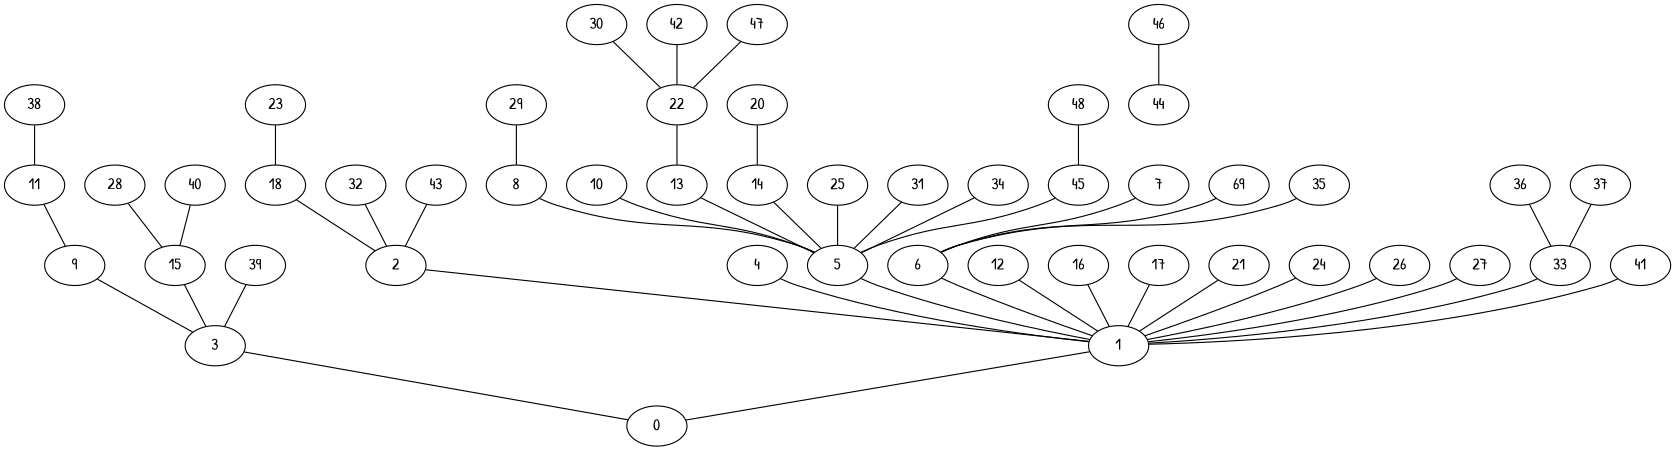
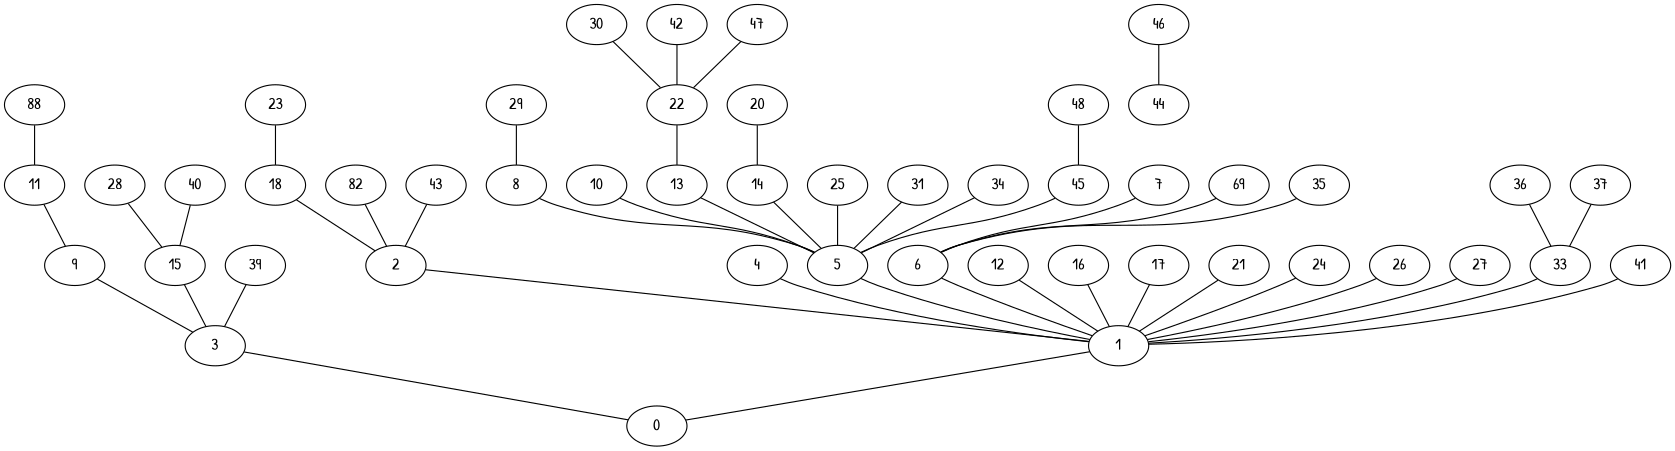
node "38": label "38" -> "88"
node "32": label "32" -> "82"
